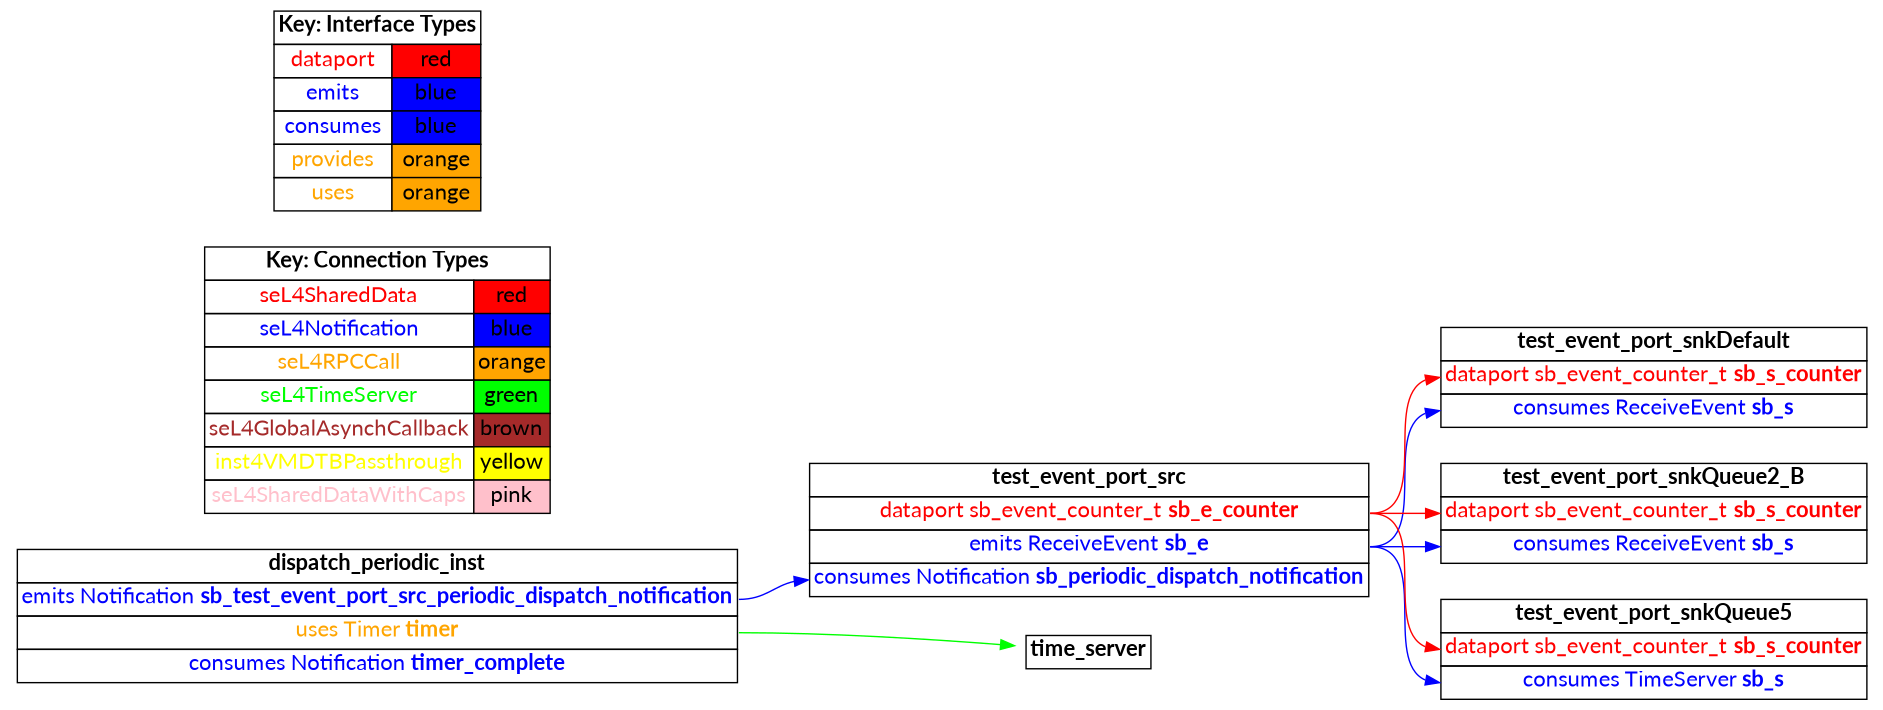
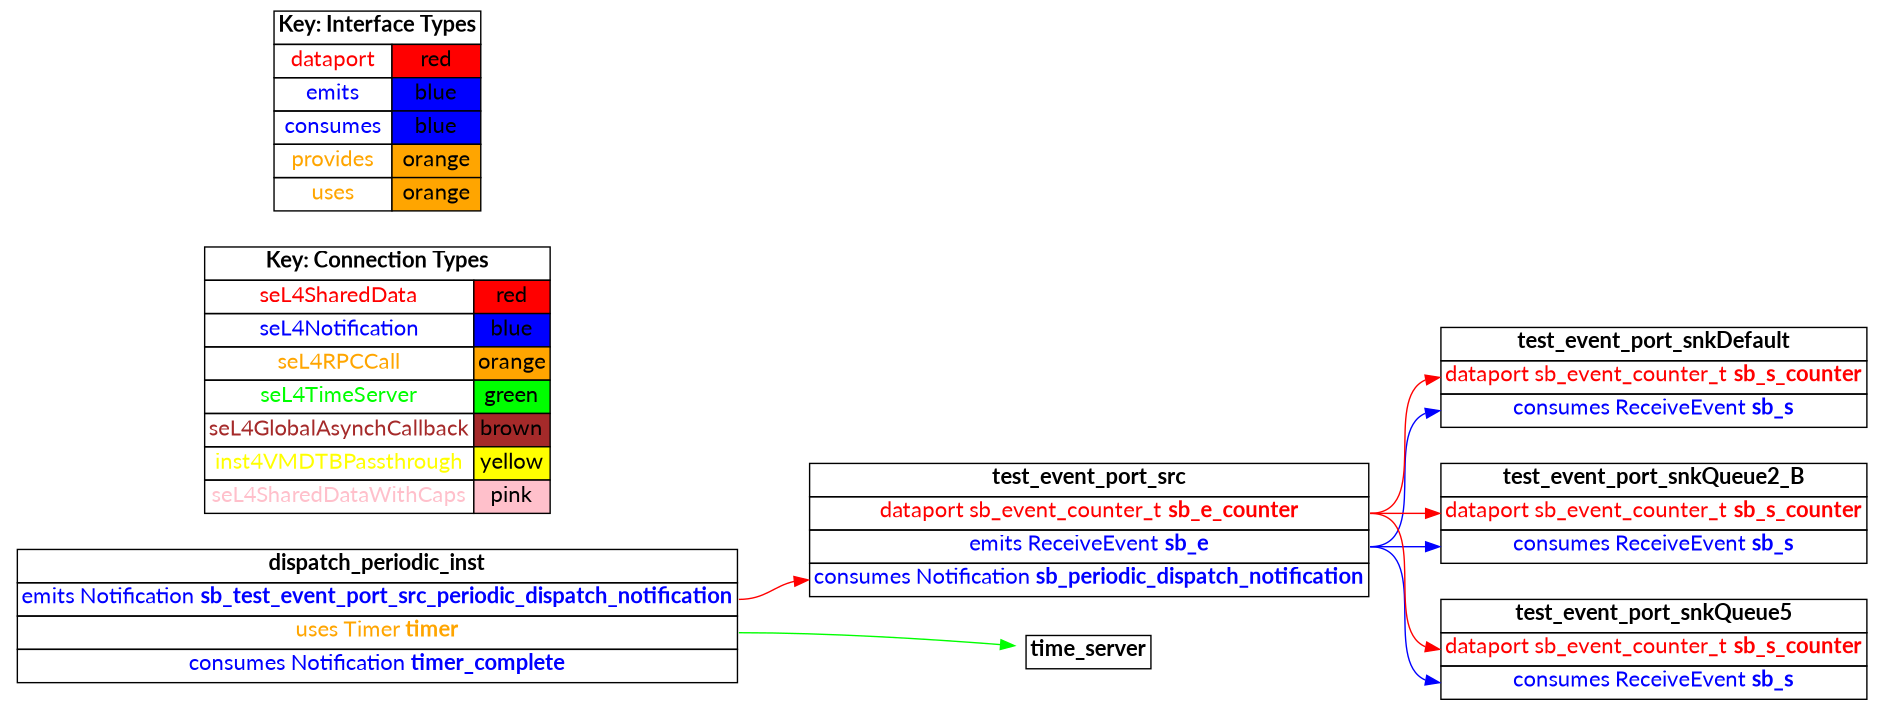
edge "dispatch_periodic_inst" -> "test_event_port_src": color blue -> red
node "test_event_port_snkQueue5": text "consumes TimeServer" -> "consumes ReceiveEvent"
